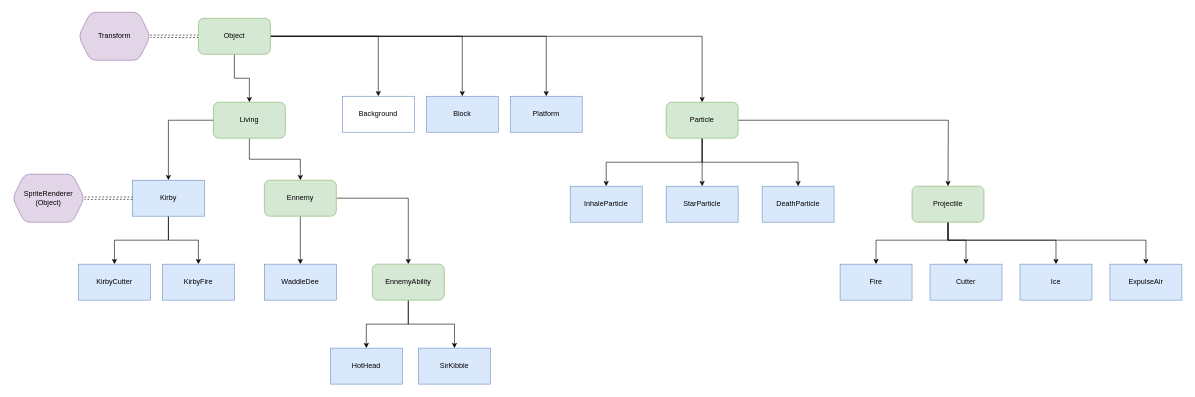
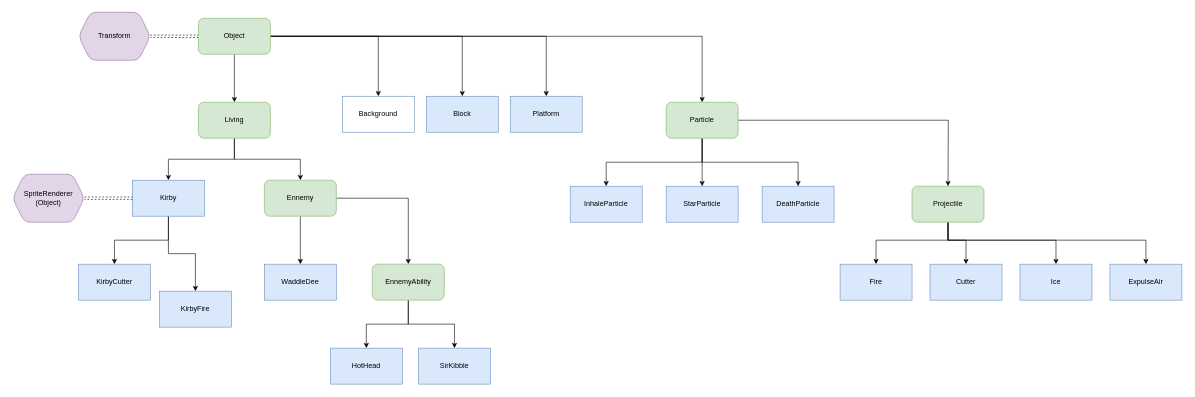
node "Living": moved (249, 120) -> (234, 120)
node "KirbyFire": moved (198, 282) -> (195, 309)
